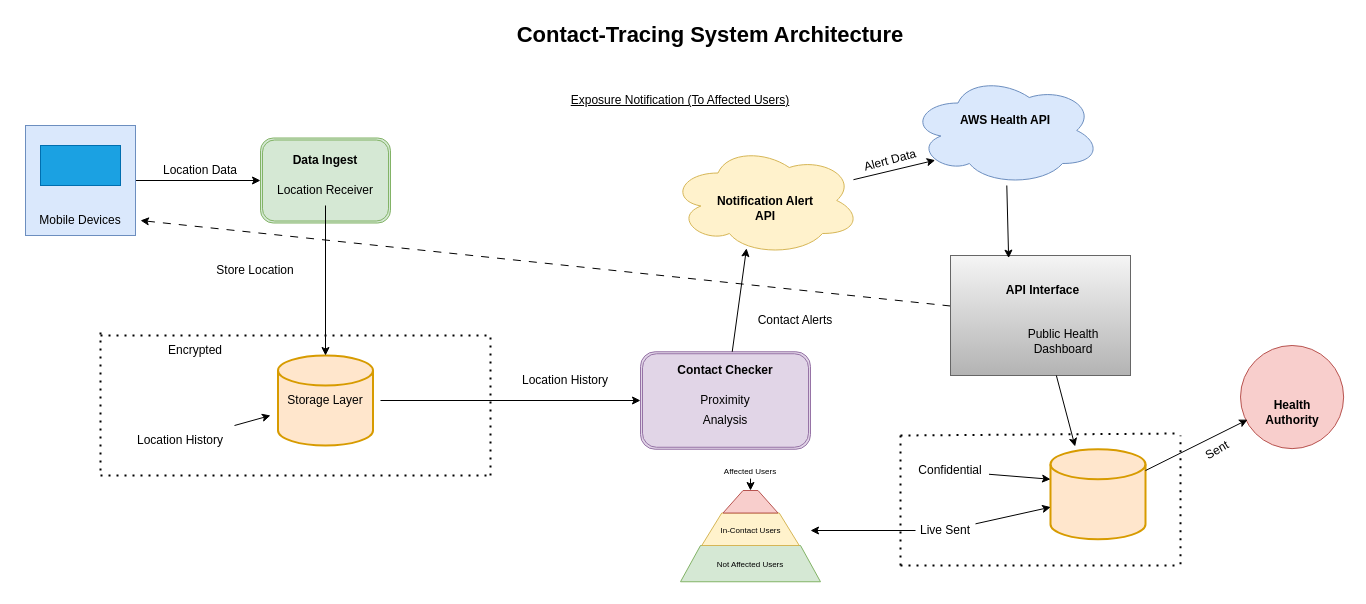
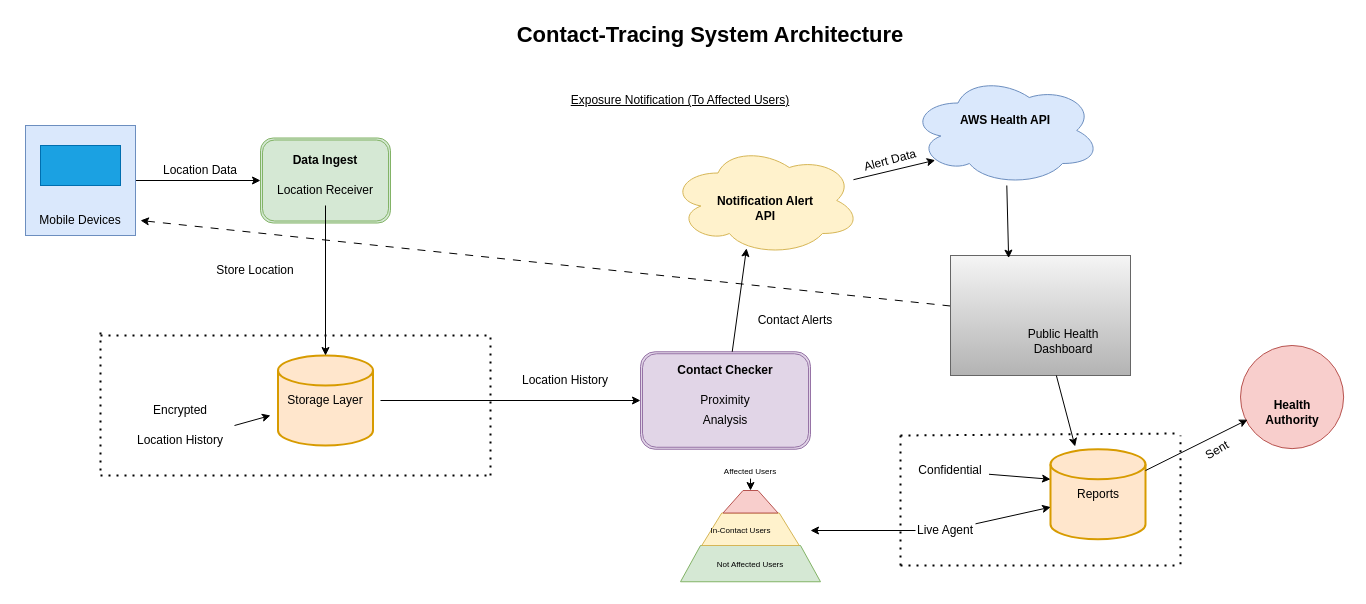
node "API Interface": removed
node "Encrypted": moved (196, 351) -> (181, 411)
node "Reports": added
node "In-Contact Users": moved (751, 529) -> (741, 529)
node "Live Sent": label "Live Sent" -> "Live Agent"
